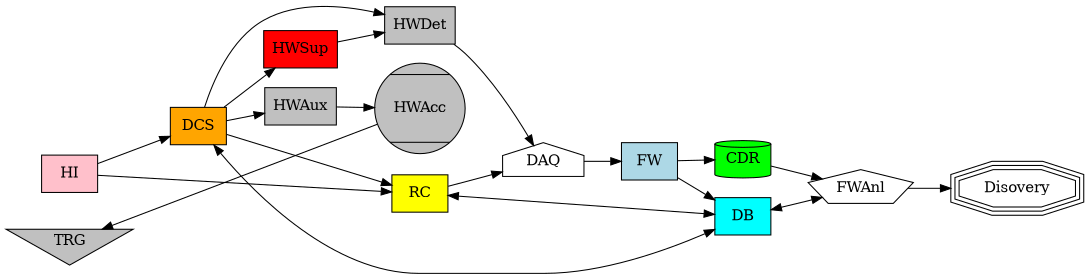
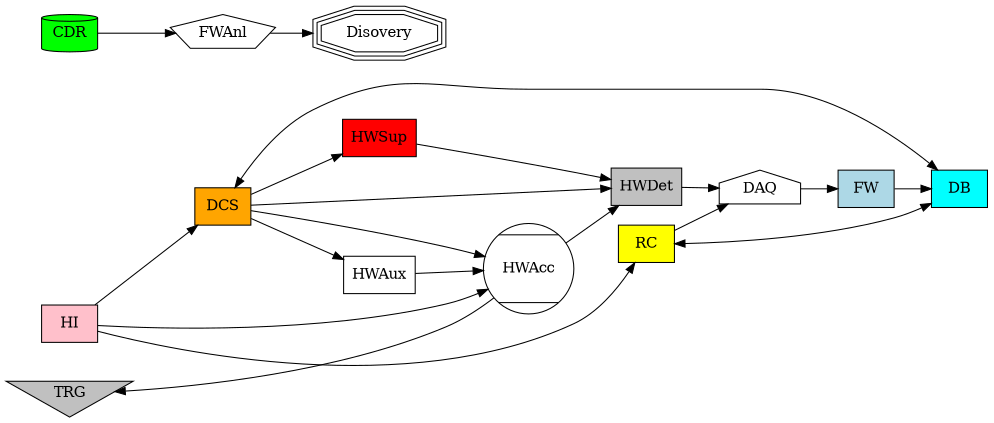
node "HWAux": fillcolor grey -> white
node "HWAcc": fillcolor grey -> white
edge "DCS" -> "RC": now "DCS" -> "HWAcc"
edge "FW" -> "CDR": removed
edge "FWAnl" -- "DB": removed
edge "HWAcc" -> "HWDet": added
edge "HI" -> "HWAcc": added
